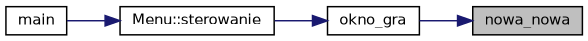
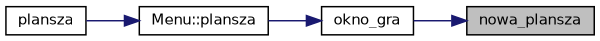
node "main": label "main" -> "plansza"
node "Menu::sterowanie": label "Menu::sterowanie" -> "Menu::plansza"
node "nowa_nowa": label "nowa_nowa" -> "nowa_plansza"
